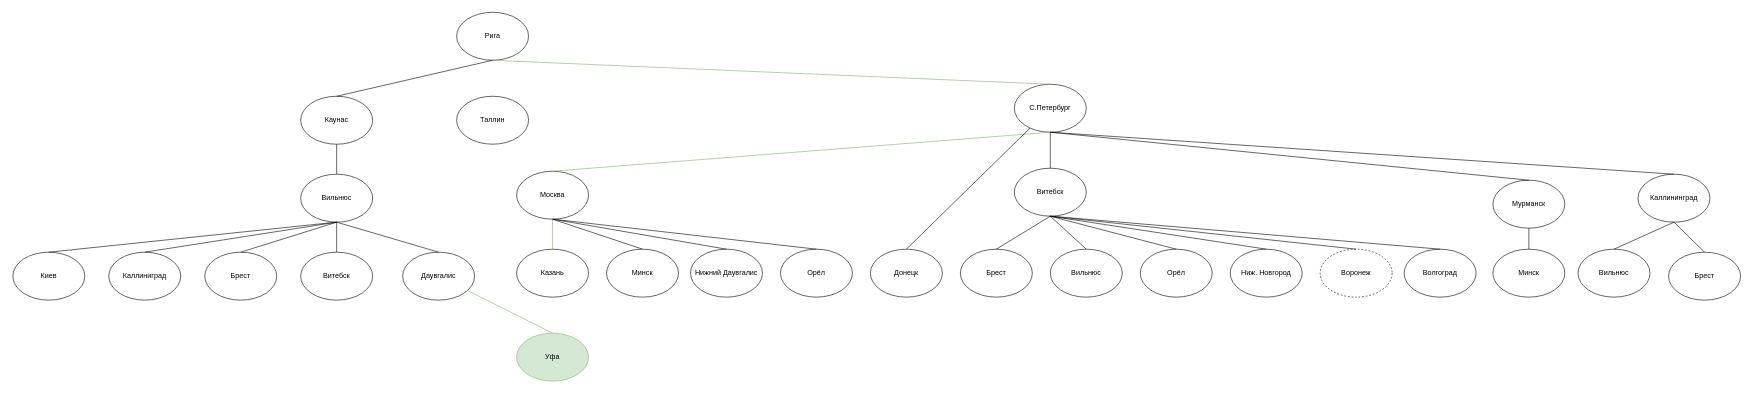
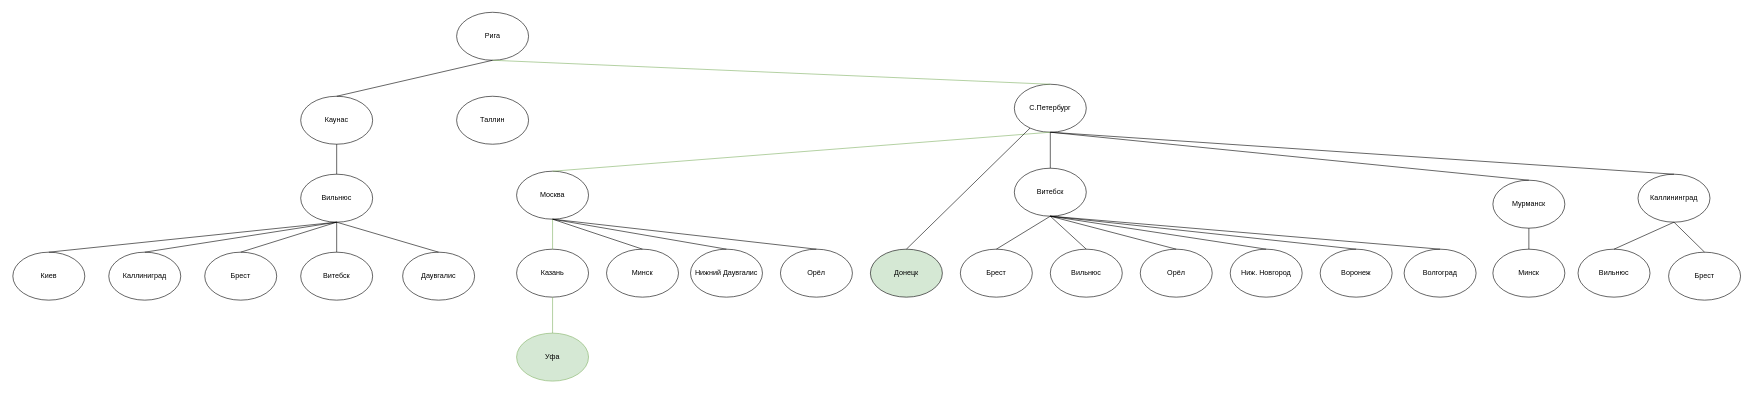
node "Донецк": fillcolor #ffffff -> #d5e8d4
node "Воронеж": style dashed -> solid
edge "Даувгалис" -- "Уфа": now "Казань" -- "Уфа"
